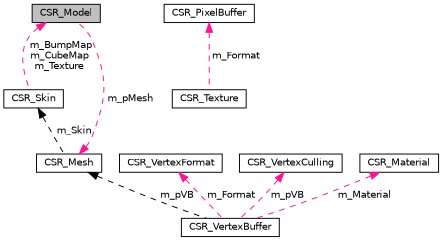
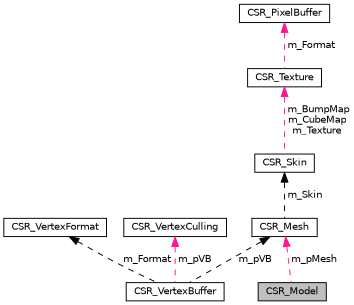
edge "CSR_Skin" -> "CSR_Model": now "CSR_Skin" -> "CSR_Texture"
node "CSR_Material": removed
edge "CSR_VertexBuffer" -> "CSR_VertexFormat": color deeppink -> black
